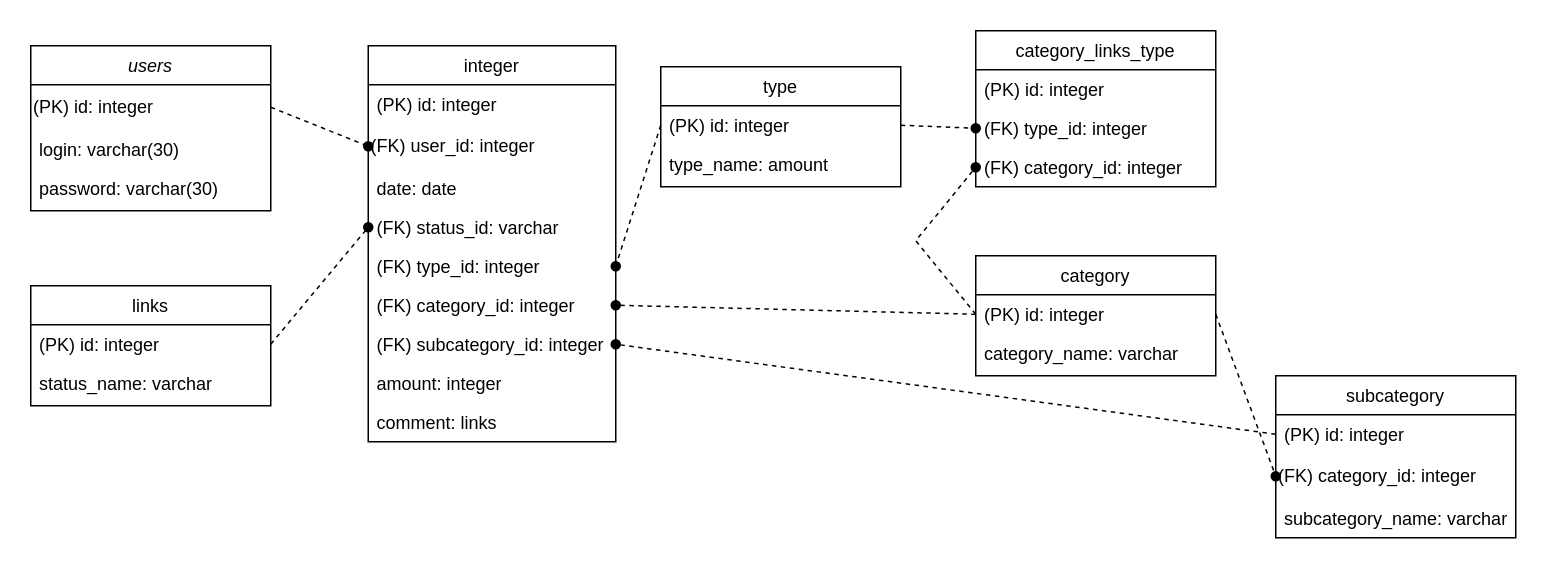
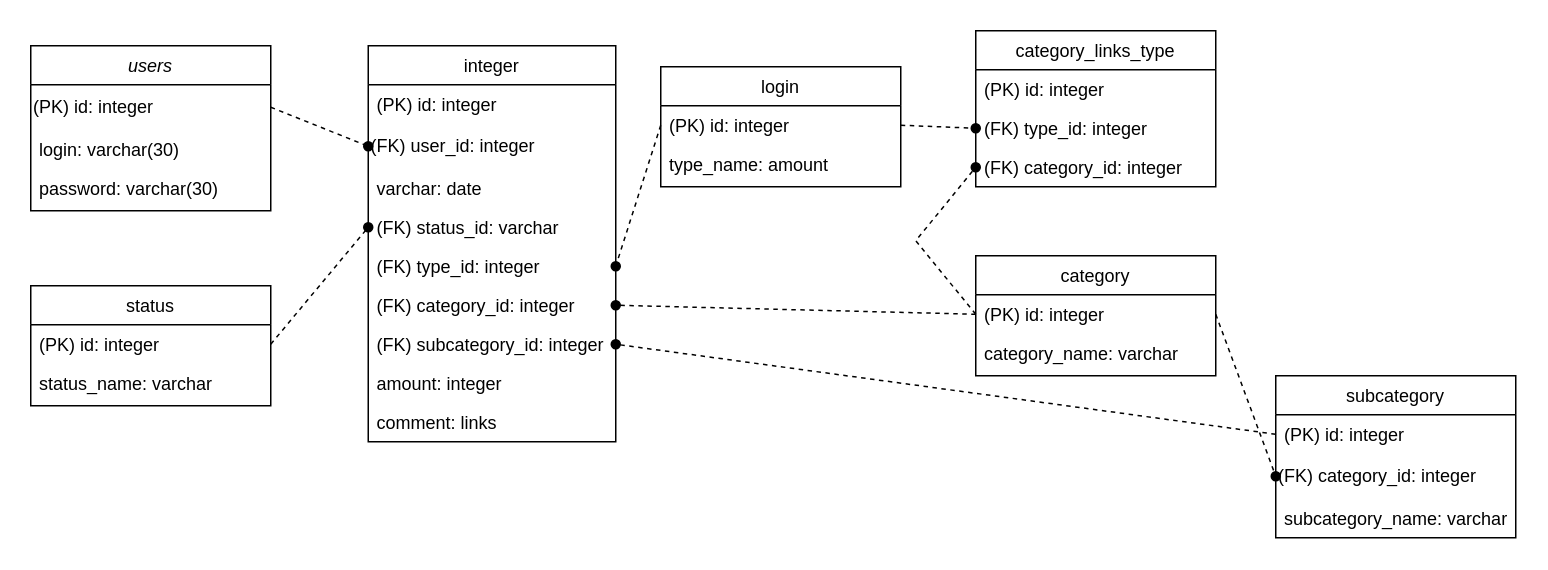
node "type": label "type" -> "login"
node "date: date": label "date: date" -> "varchar: date"
node "links": label "links" -> "status"
